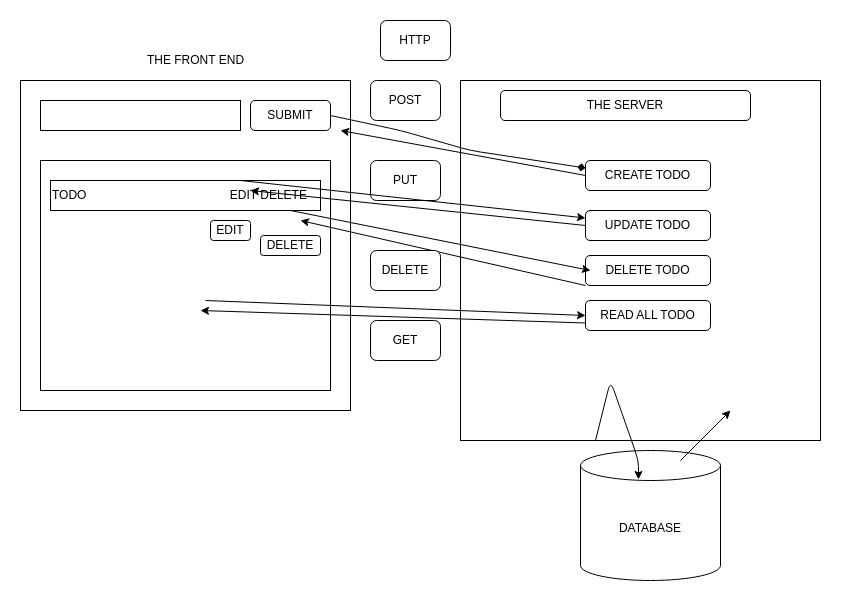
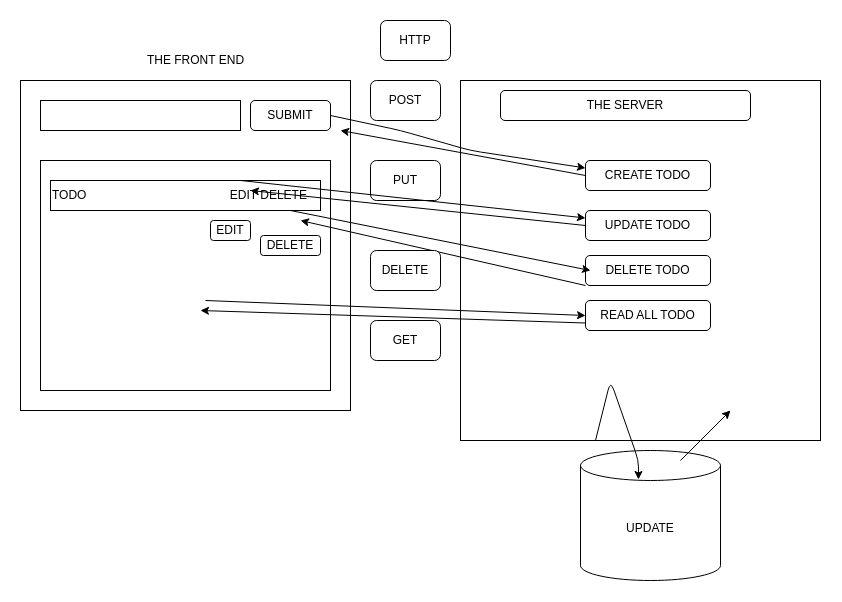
edge "SUBMIT" -> "CREATE TODO": arrowhead diamond -> classic
node "DATABASE": label "DATABASE" -> "UPDATE"
